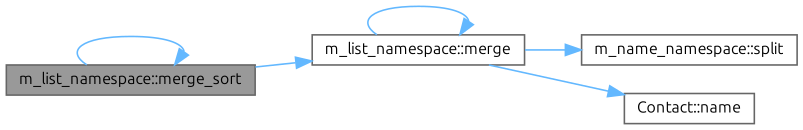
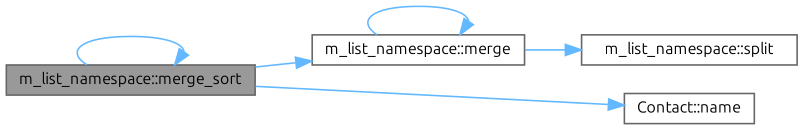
node "m_name_namespace::split": label "m_name_namespace::split" -> "m_list_namespace::split"
edge "m_list_namespace::merge" -> "Contact::name": now "m_list_namespace::merge_sort" -> "Contact::name"
